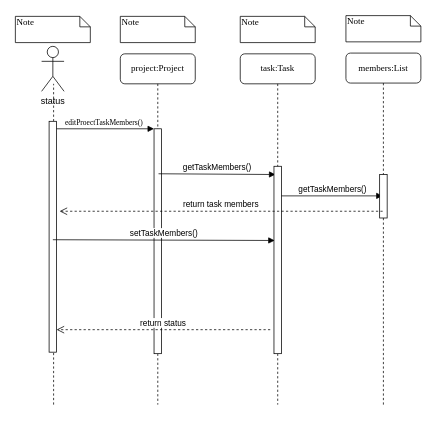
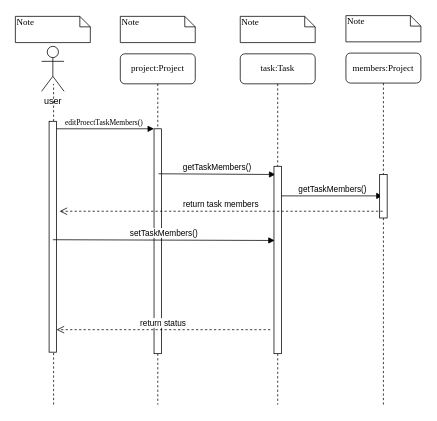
node "members:List": label "members:List" -> "members:Project"
node "status": label "status" -> "user"
